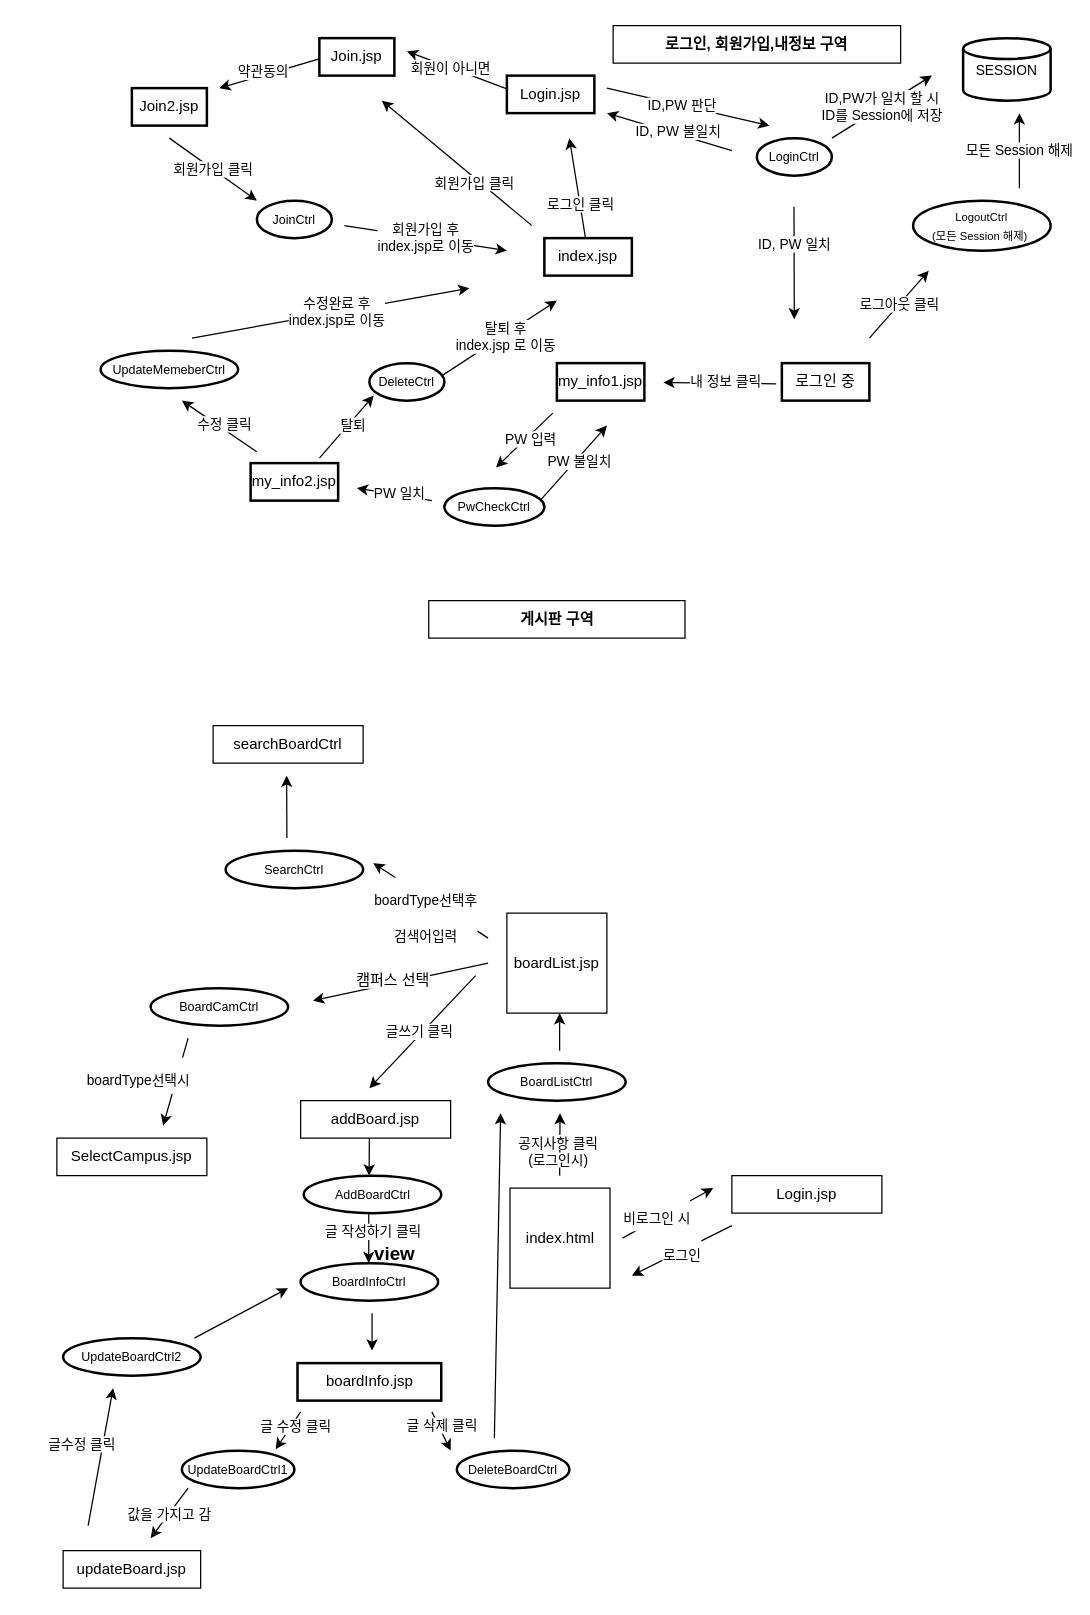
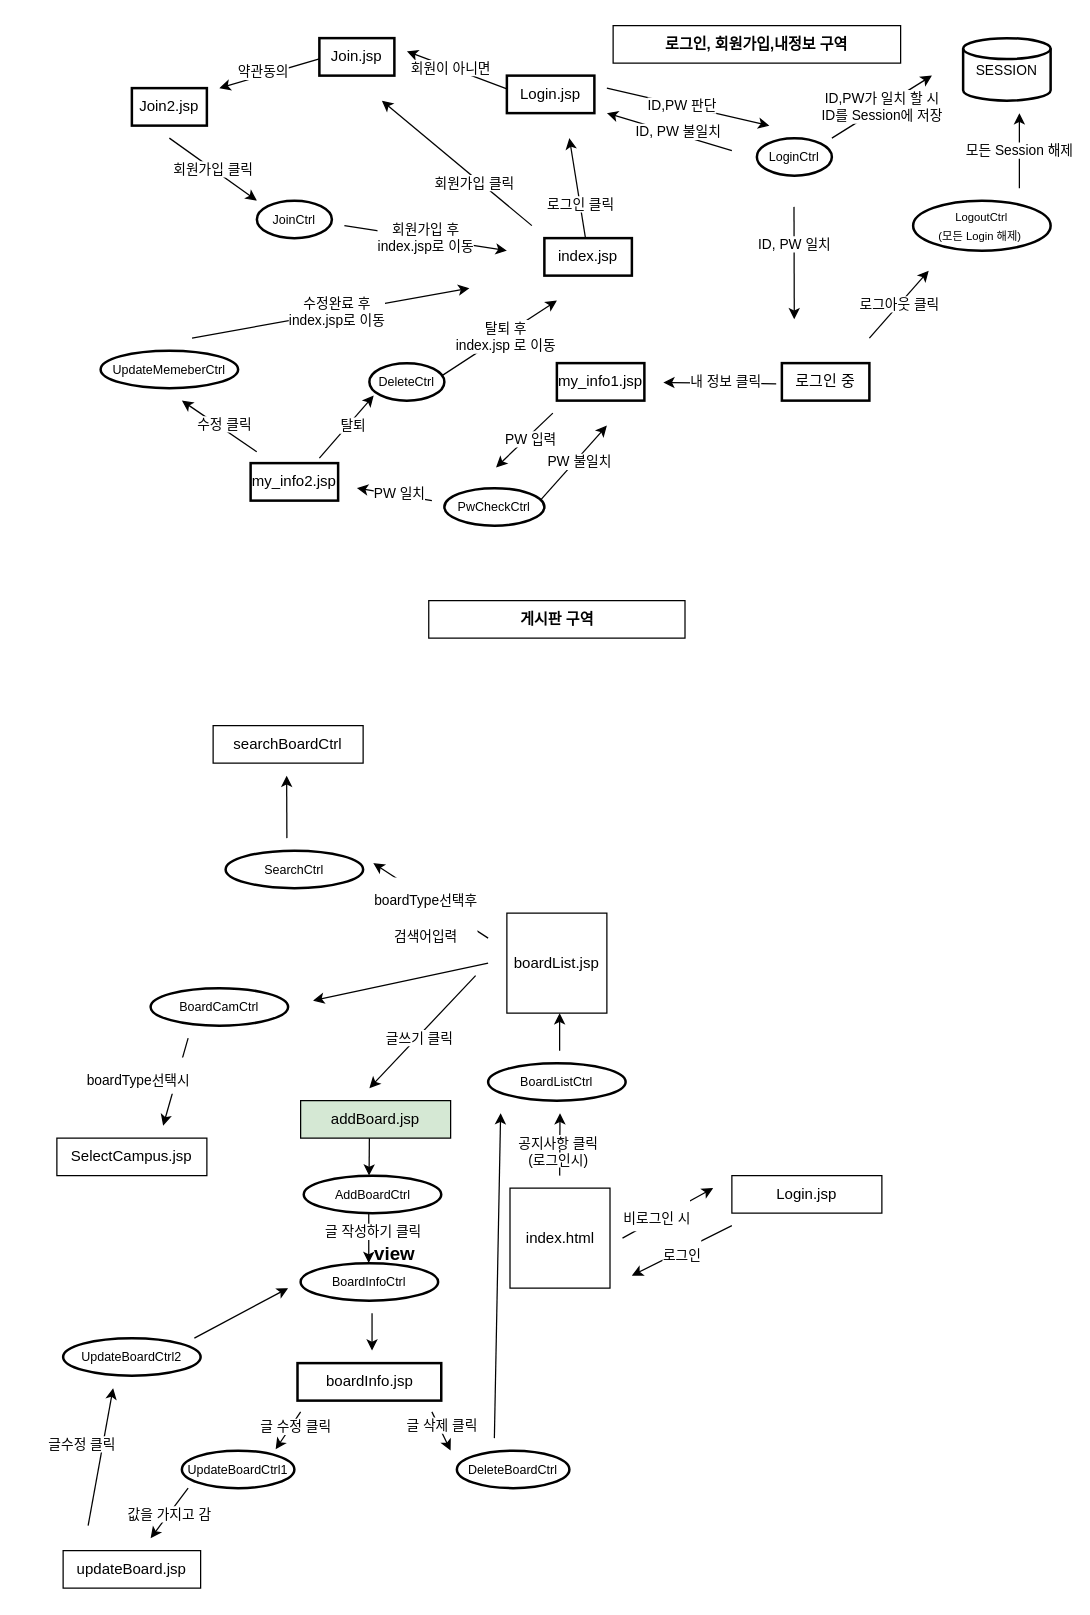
node "LogoutCtrl(모든 Session 해제)": label "LogoutCtrl(모든 Session 해제)" -> "LogoutCtrl(모든 Login 해제)"
node "캠퍼스 선택": removed
node "글쓰기 클릭": size 113x38 -> 113x50
node "addBoard.jsp": fillcolor #ffffff -> #d5e8d4
